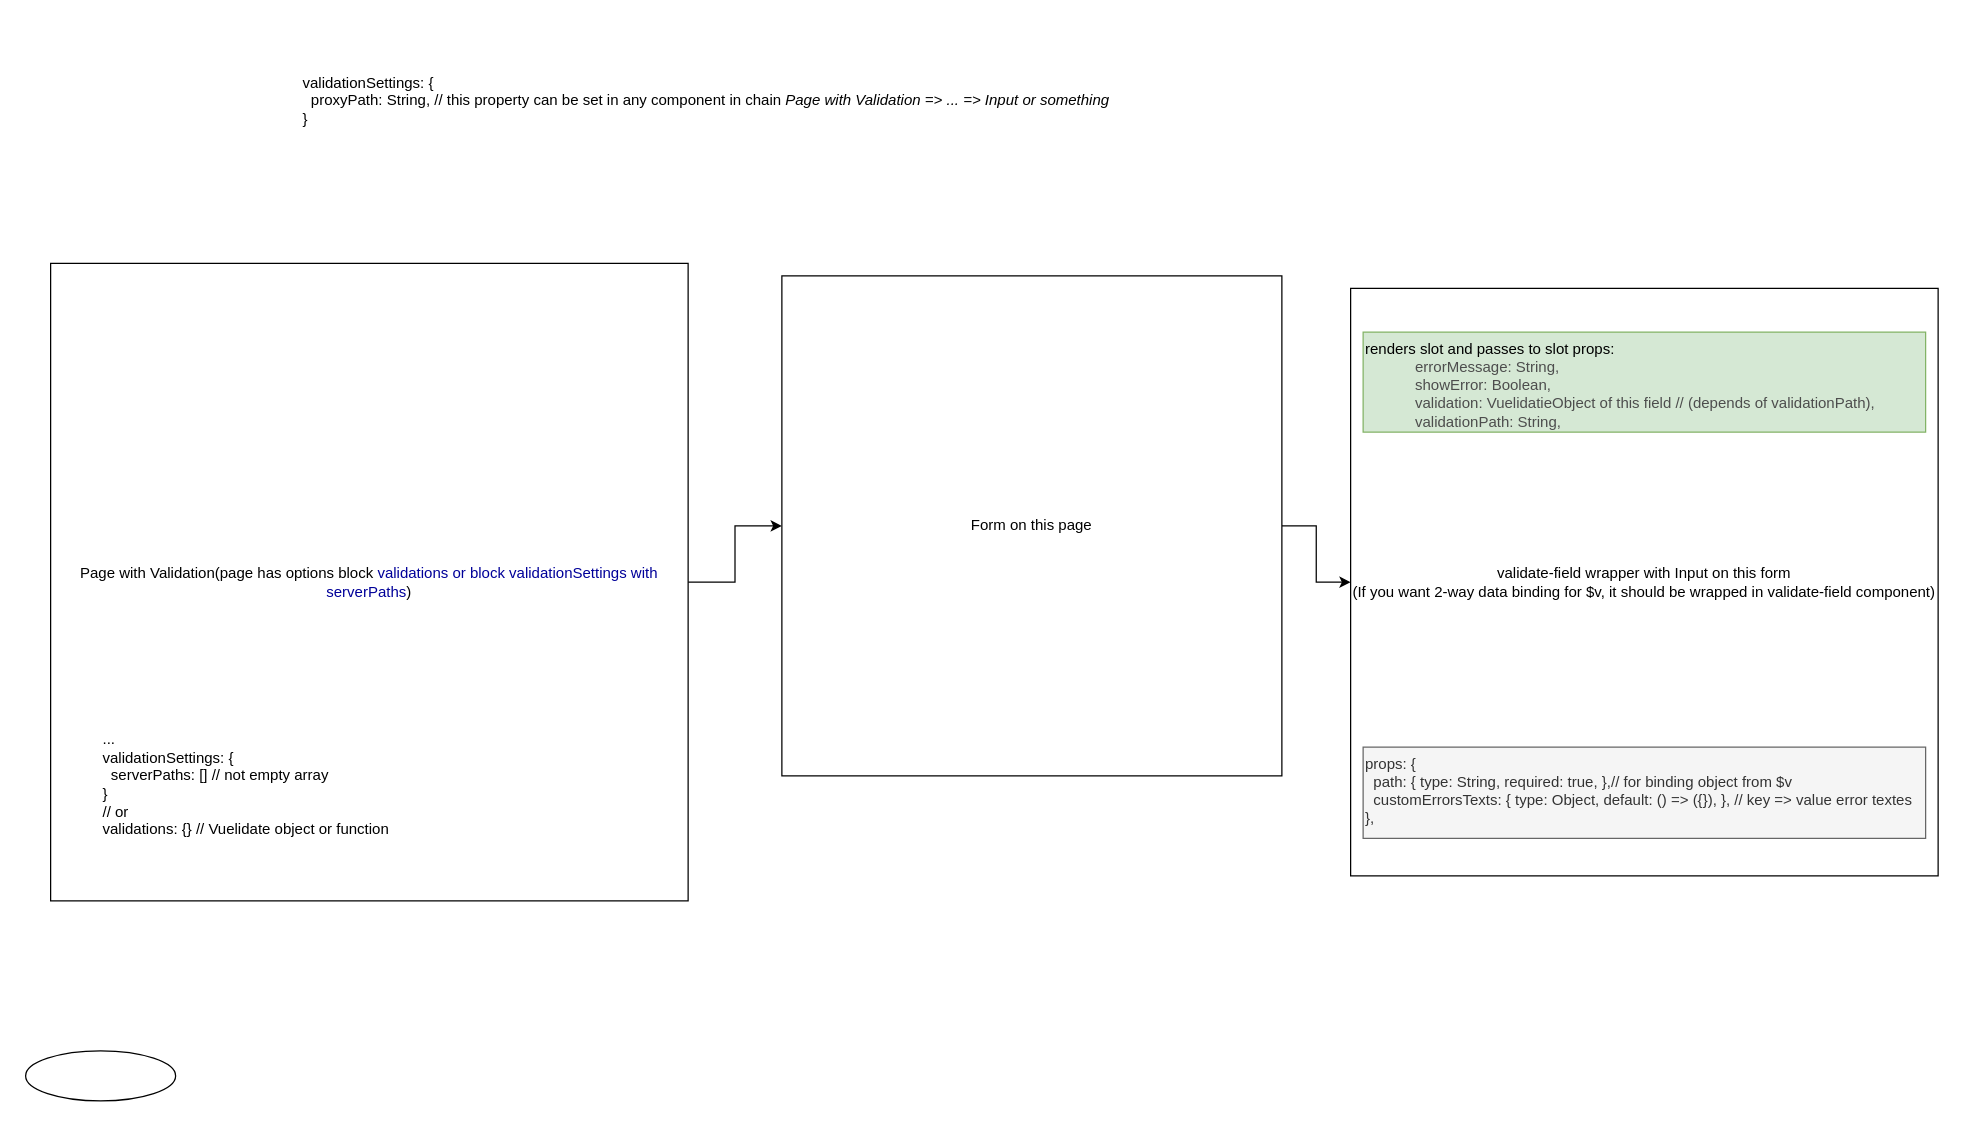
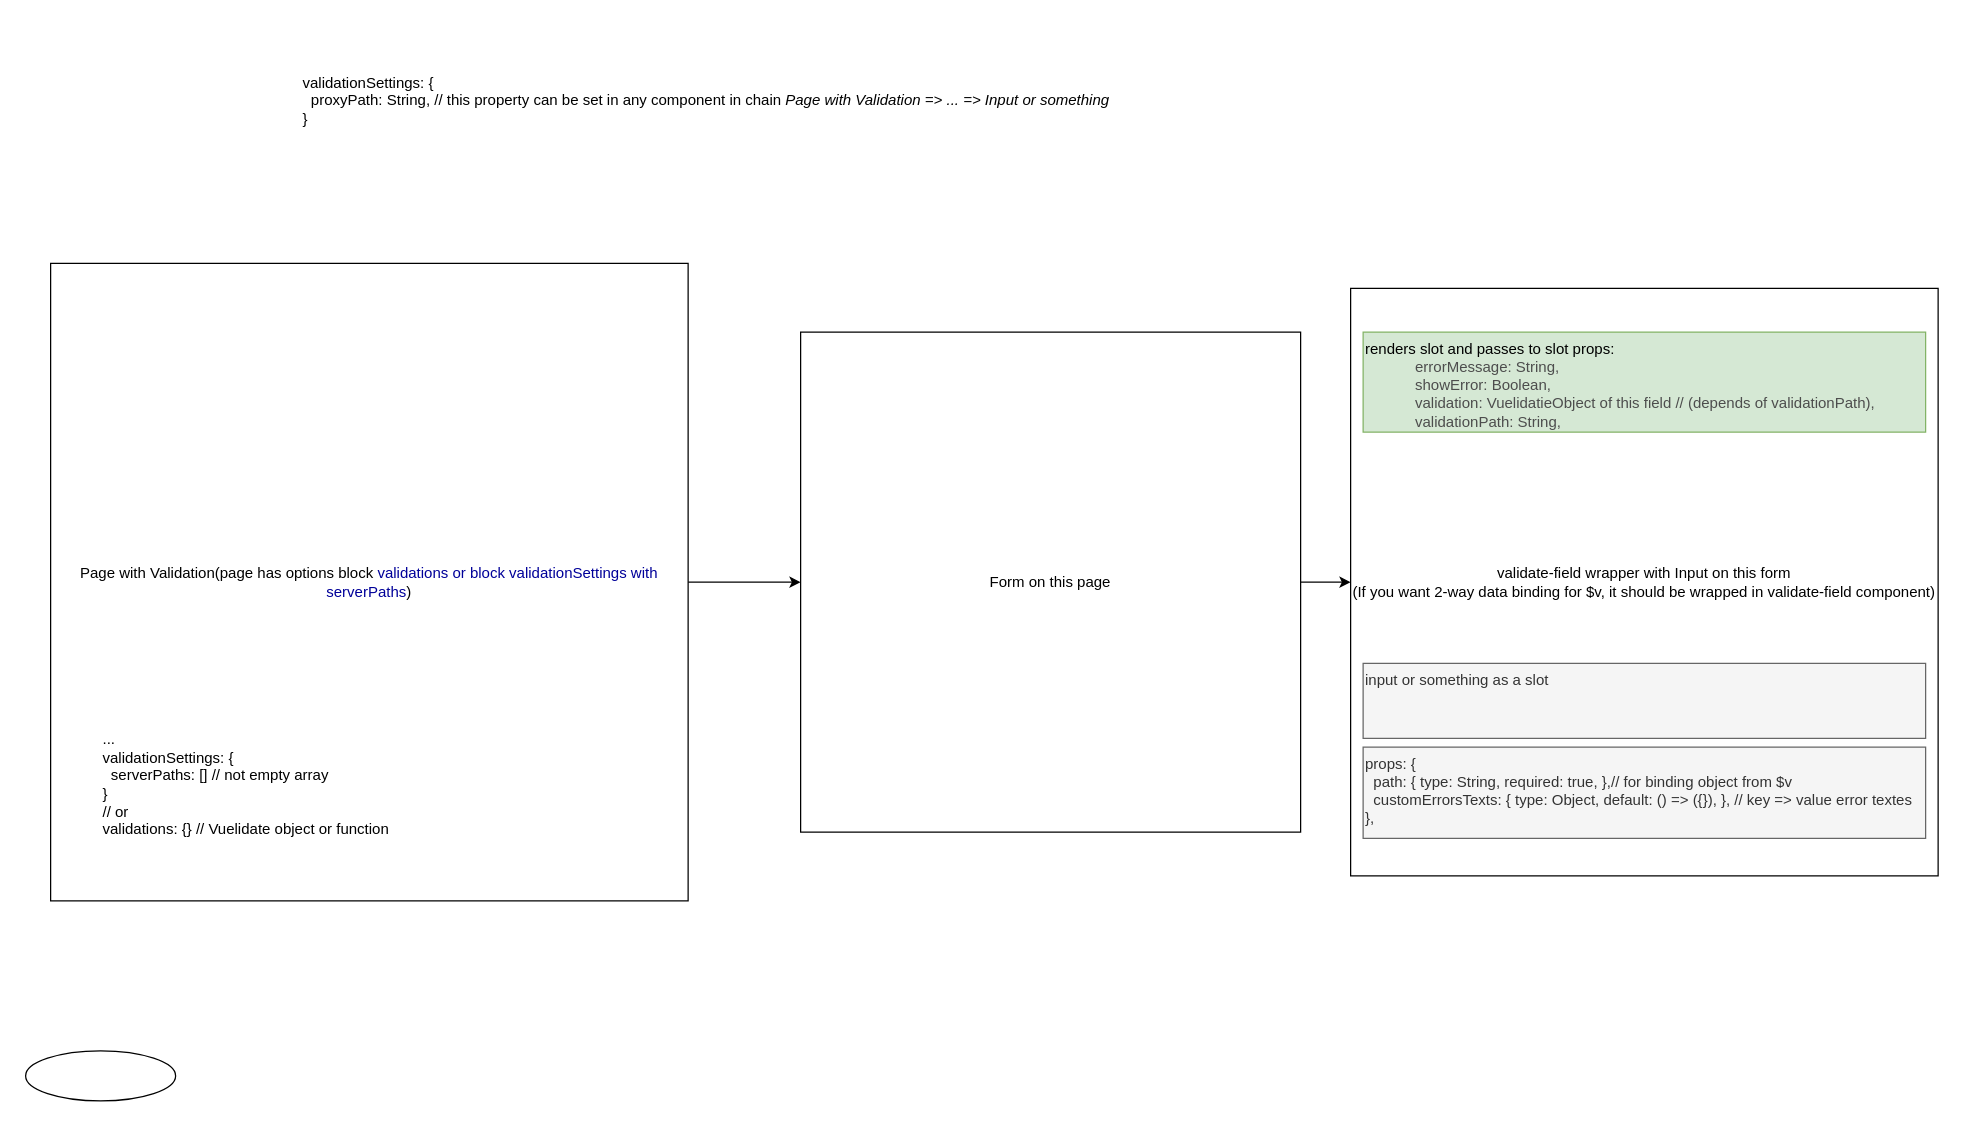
node "Form on this page": moved (1032, 526) -> (1051, 582)
node "input or something as a slot": added
